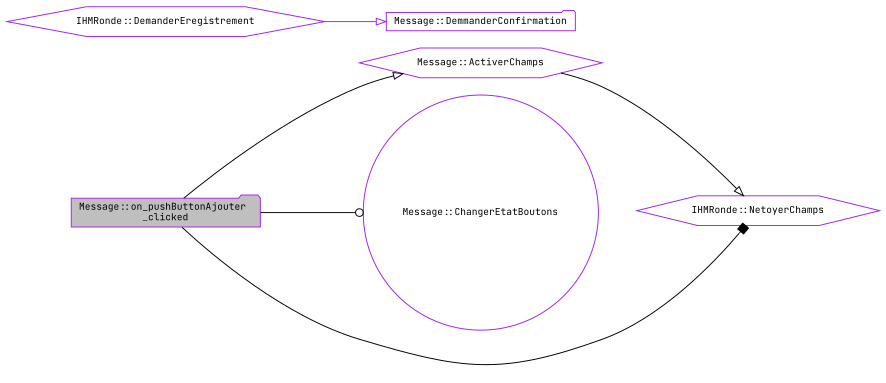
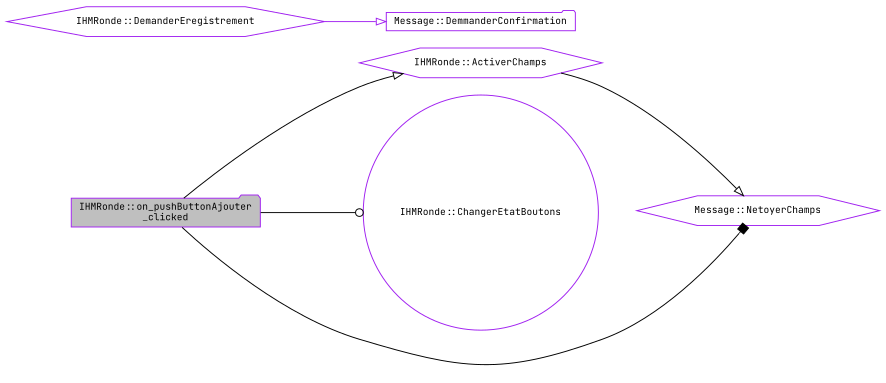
node "Message::ActiverChamps": label "Message::ActiverChamps" -> "IHMRonde::ActiverChamps"
node "IHMRonde::NetoyerChamps": label "IHMRonde::NetoyerChamps" -> "Message::NetoyerChamps"
node "Message::on_pushButtonAjouter _clicked": label "Message::on_pushButtonAjouter _clicked" -> "IHMRonde::on_pushButtonAjouter _clicked"
node "Message::ChangerEtatBoutons": label "Message::ChangerEtatBoutons" -> "IHMRonde::ChangerEtatBoutons"
